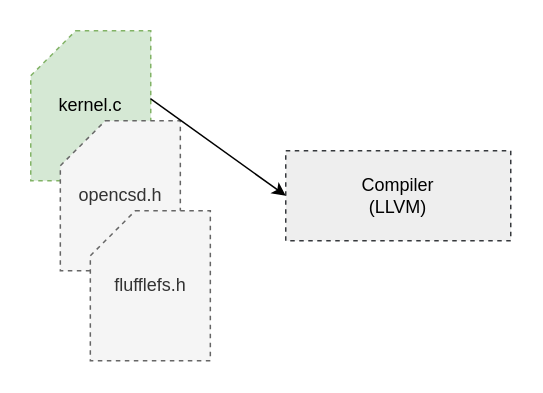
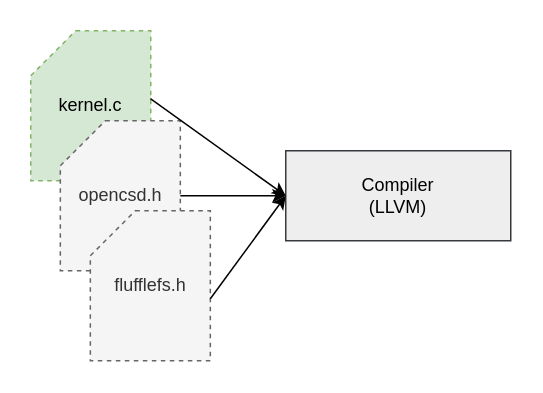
edge "opencsd.h" -> "Compiler (LLVM)": added
node "Compiler (LLVM)": style dashed -> solid
edge "flufflefs.h" -> "Compiler (LLVM)": added
